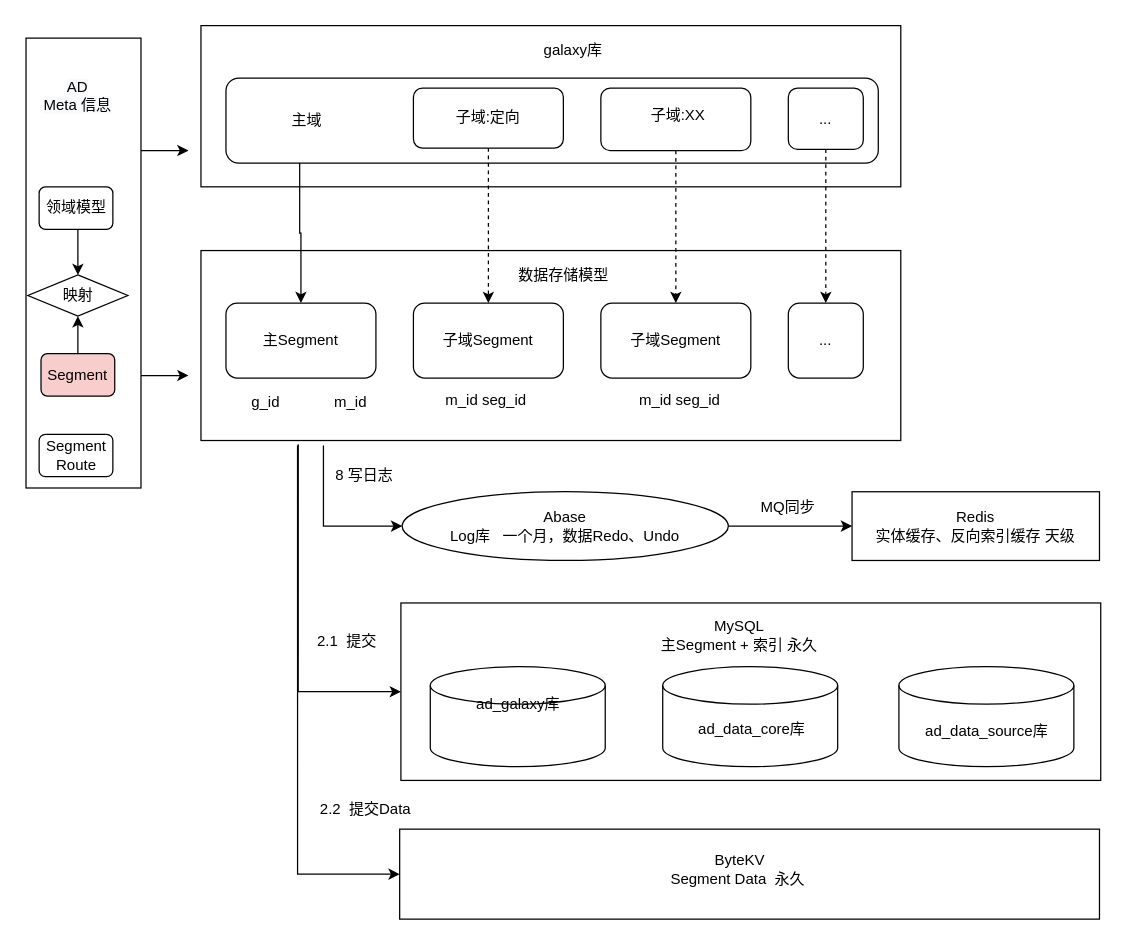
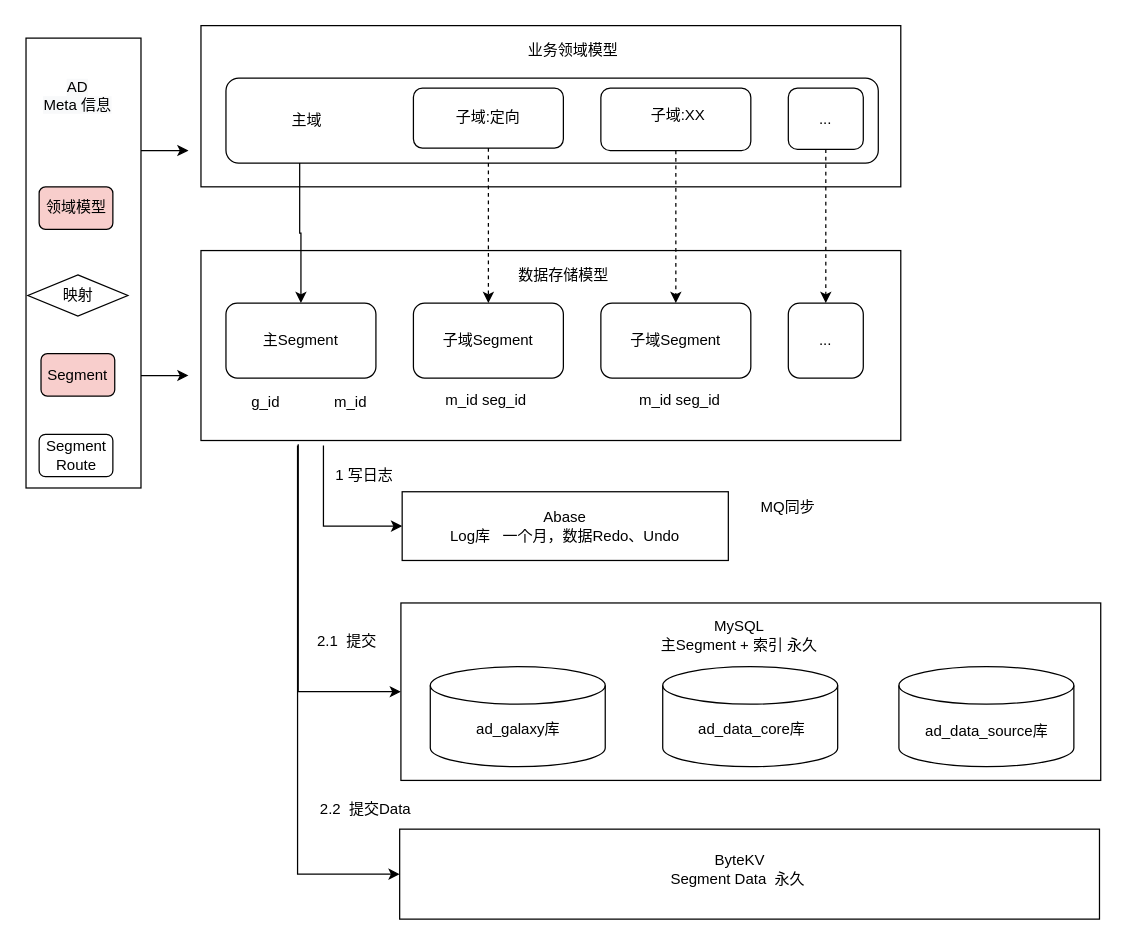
node "galaxy库": label "galaxy库" -> "业务领域模型"
node "领域模型": fillcolor #ffffff -> #f8cecc
edge "领域模型" -> "映射": removed
edge "Segment" -> "映射": removed
node "8 写日志": label "8 写日志" -> "1 写日志"
node "Abase Log库 一个月，数据Redo、Undo": shape ellipse -> rectangle
edge "Abase Log库 一个月，数据Redo、Undo" -> "Redis 实体缓存、反向索引缓存 天级": removed
node "Redis 实体缓存、反向索引缓存 天级": removed
node "ad_galaxy库": moved (518, 704) -> (518, 729)
